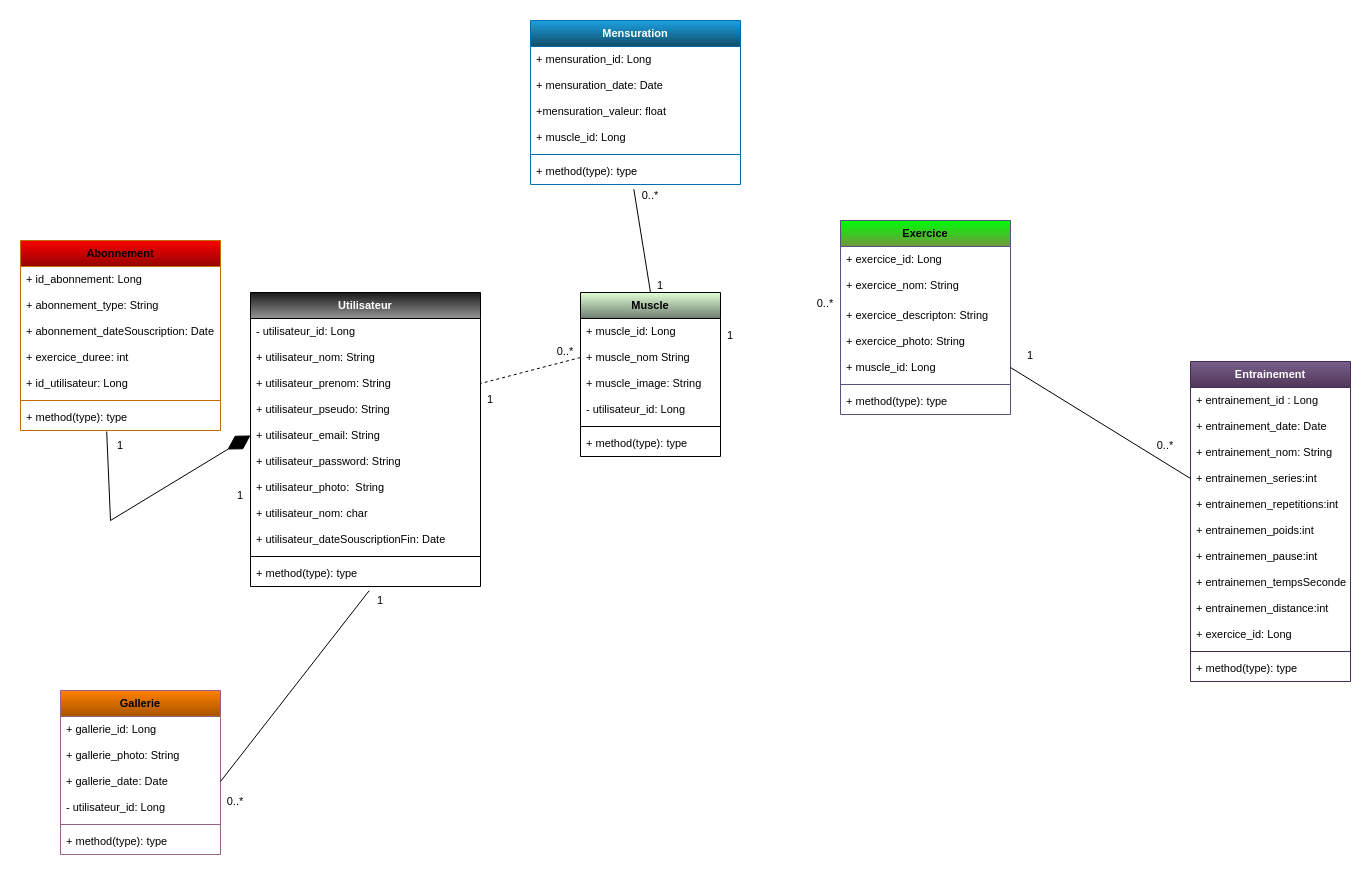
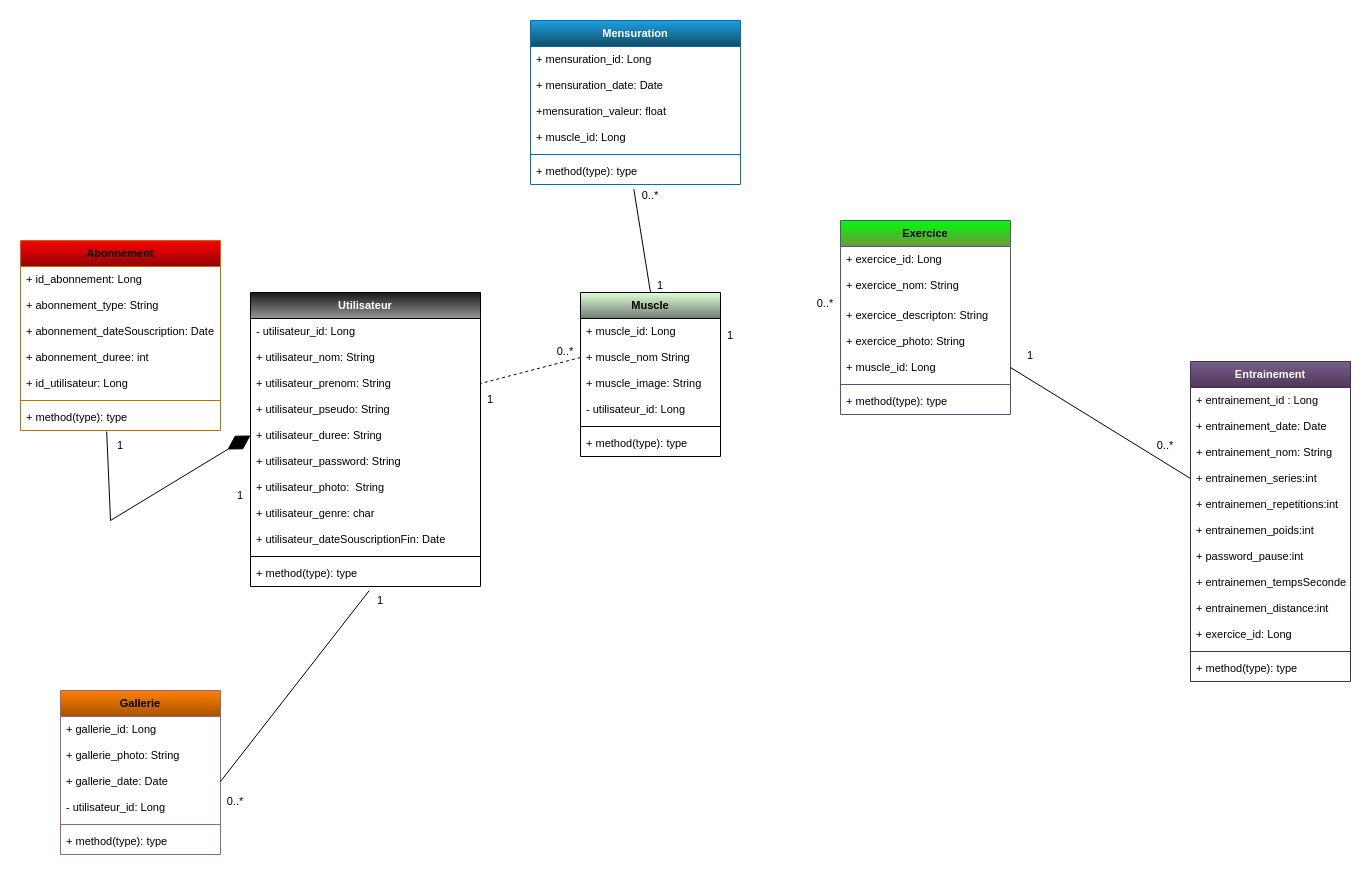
node "+ exercice_duree: int": label "+ exercice_duree: int" -> "+ abonnement_duree: int"
node "+ utilisateur_email: String": label "+ utilisateur_email: String" -> "+ utilisateur_duree: String"
node "+ utilisateur_nom: char": label "+ utilisateur_nom: char" -> "+ utilisateur_genre: char"
node "+ entrainemen_pause:int": label "+ entrainemen_pause:int" -> "+ password_pause:int"
